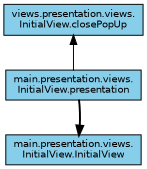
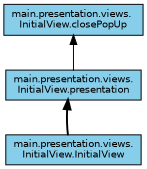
node "views.presentation.views. InitialView.closePopUp": label "views.presentation.views. InitialView.closePopUp" -> "main.presentation.views. InitialView.closePopUp"
edge "main.presentation.views. InitialView.presentation" -> "main.presentation.views. InitialView.InitialView": reversed
